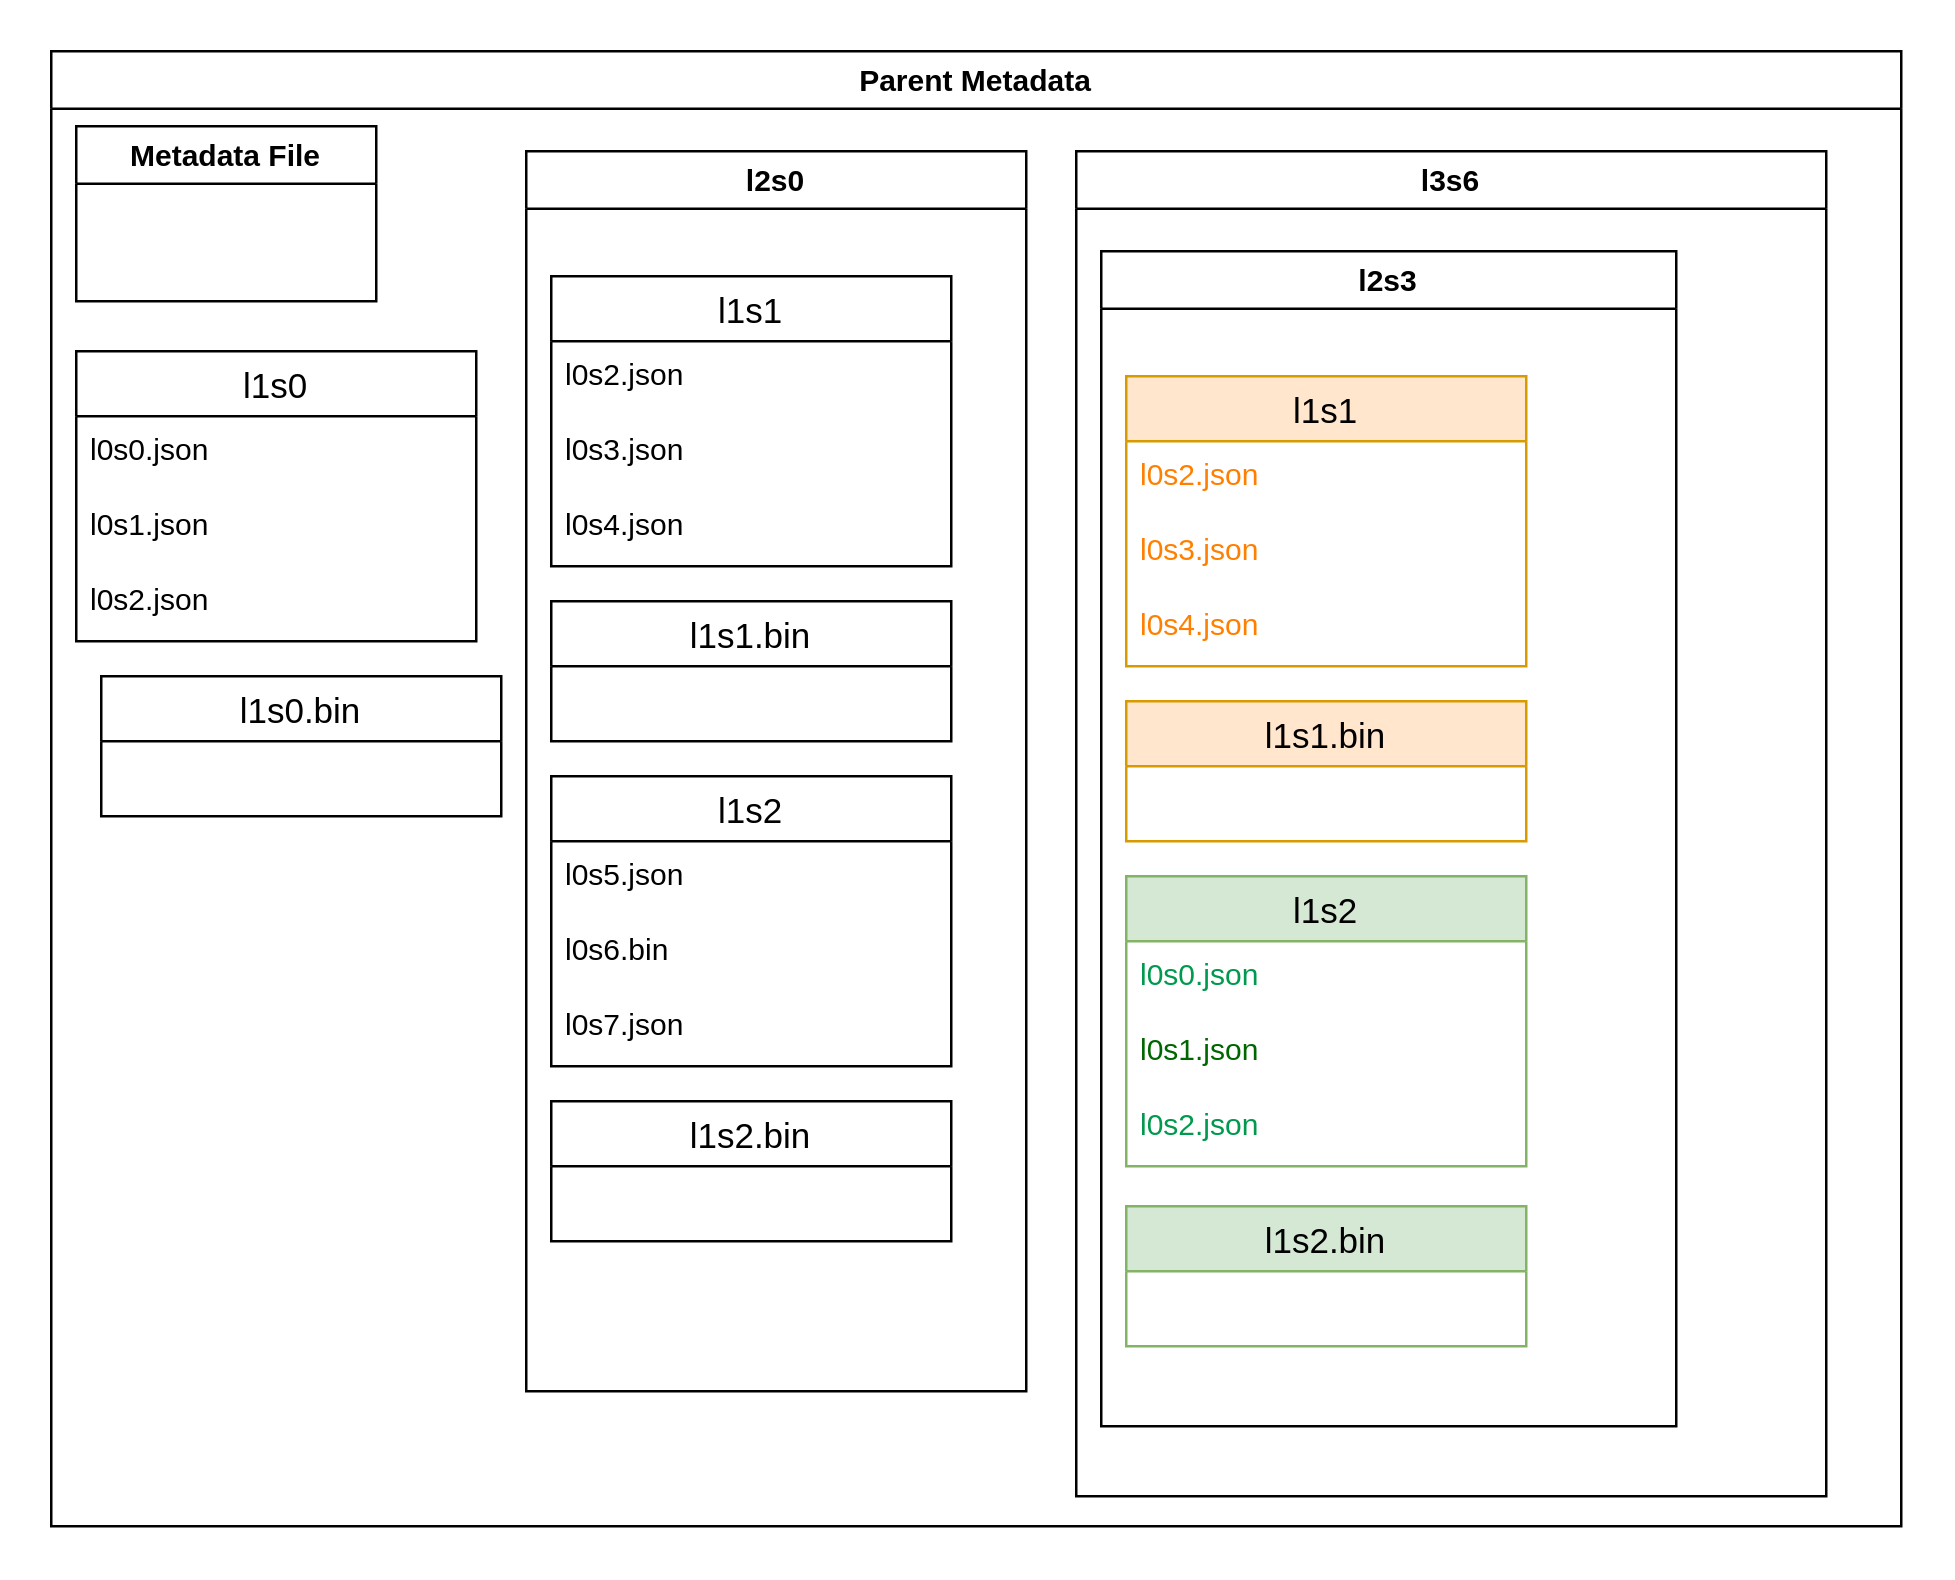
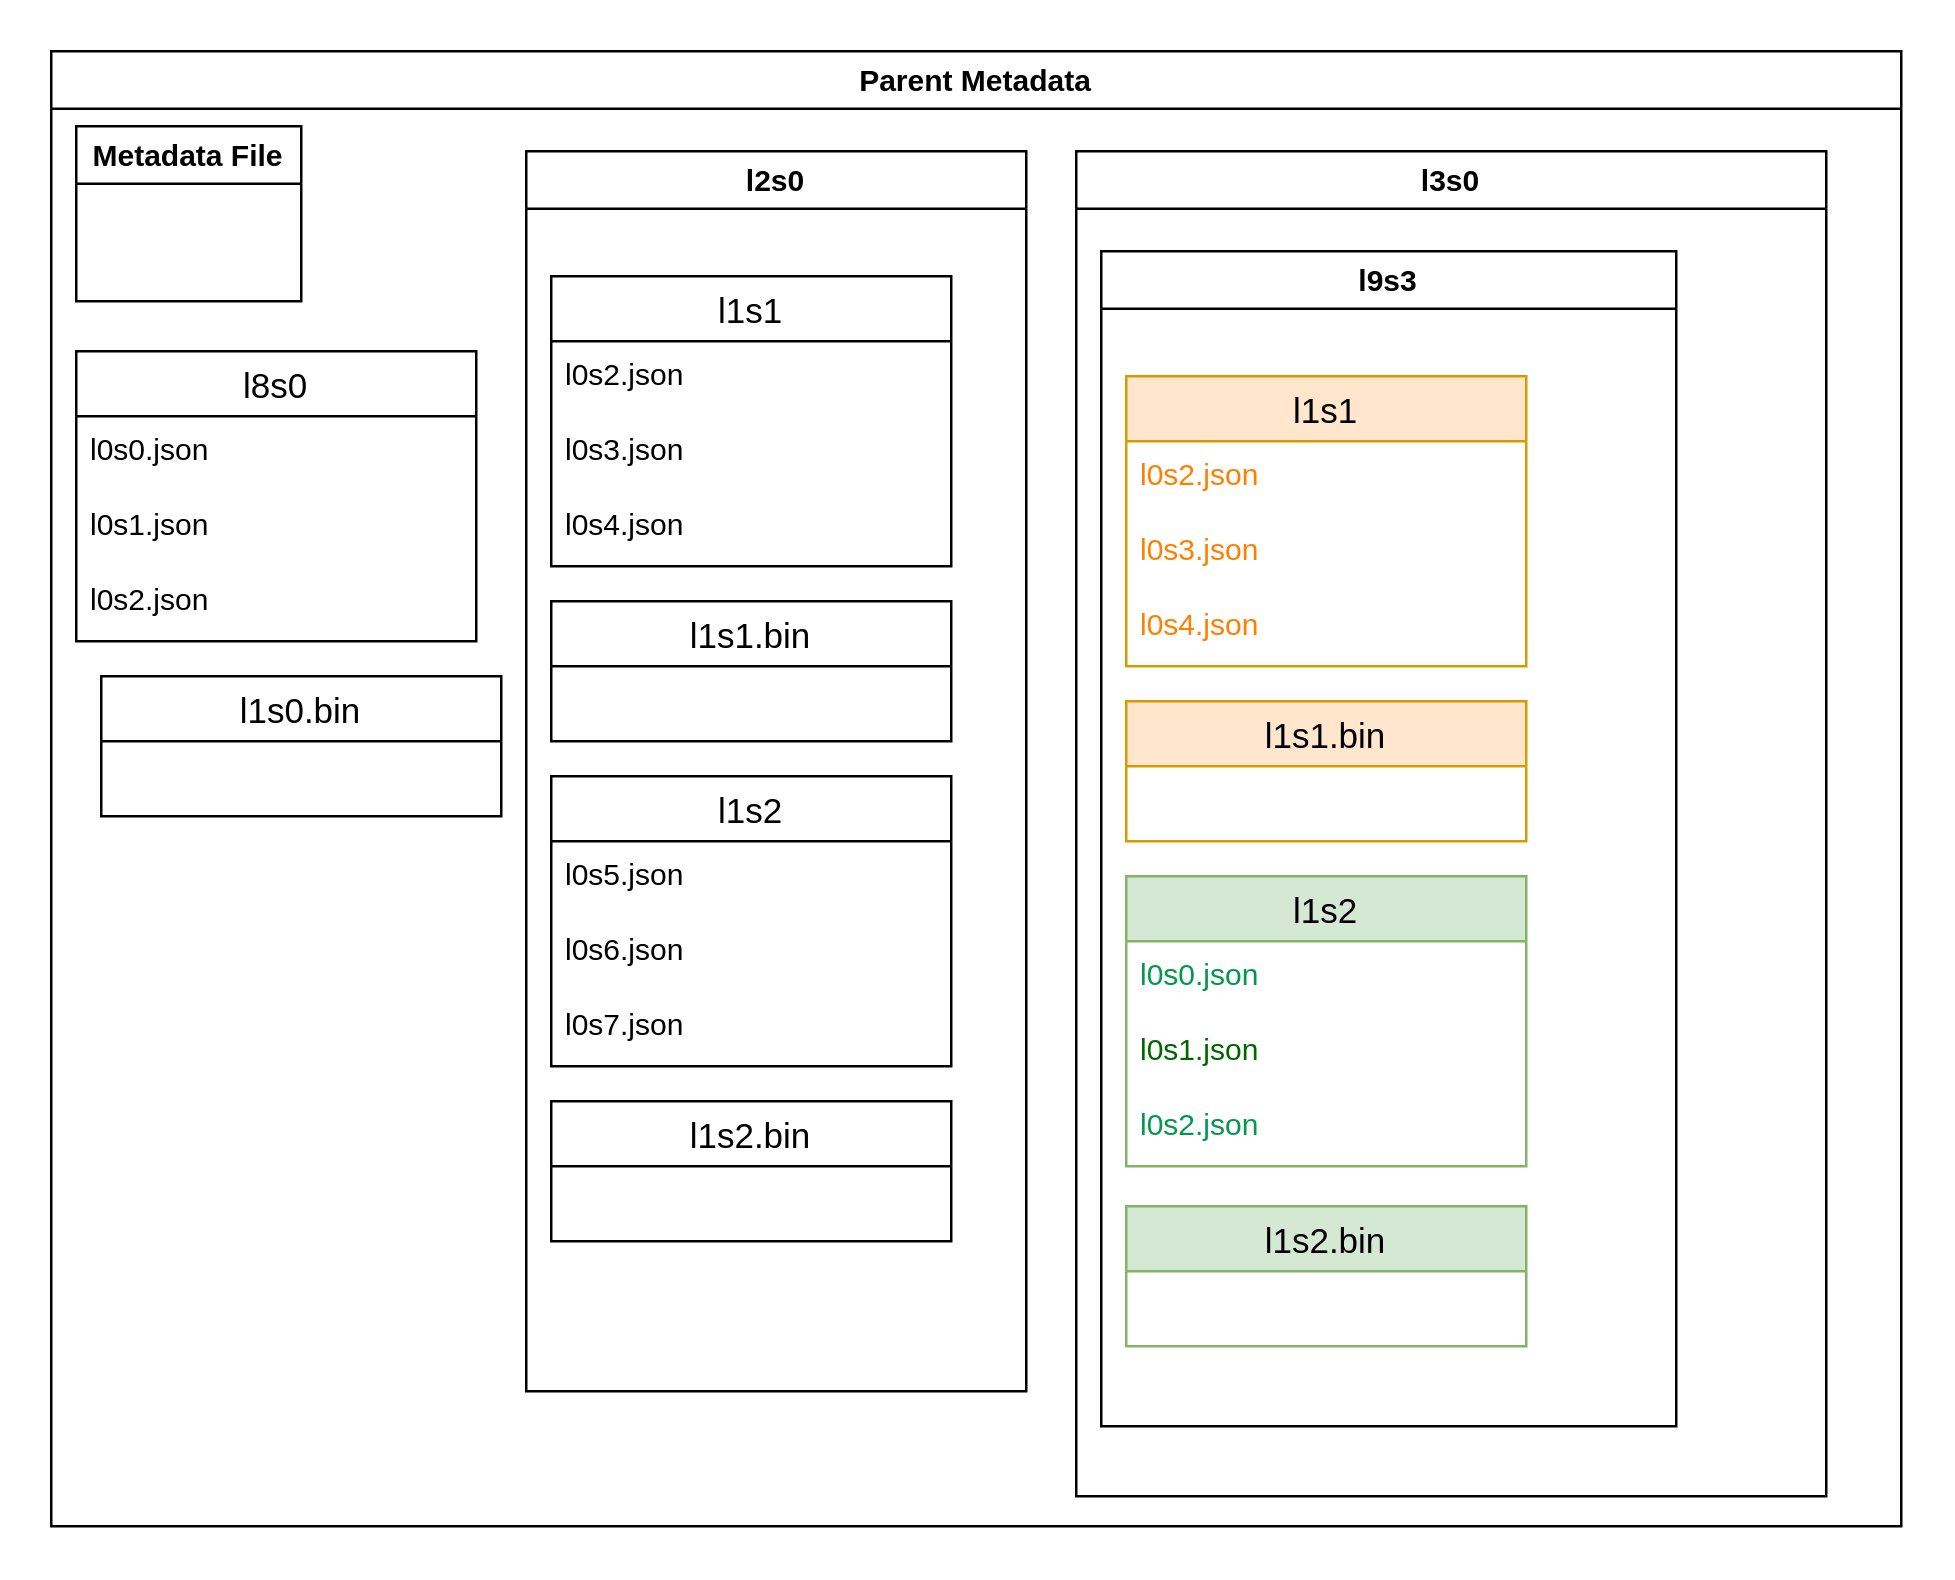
node "l3s6": label "l3s6" -> "l3s0"
node "Metadata File": size 300x175 -> 225x175
node "l2s3": label "l2s3" -> "l9s3"
node "l1s0": label "l1s0" -> "l8s0"
node "l0s6.bin": label "l0s6.bin" -> "l0s6.json"
